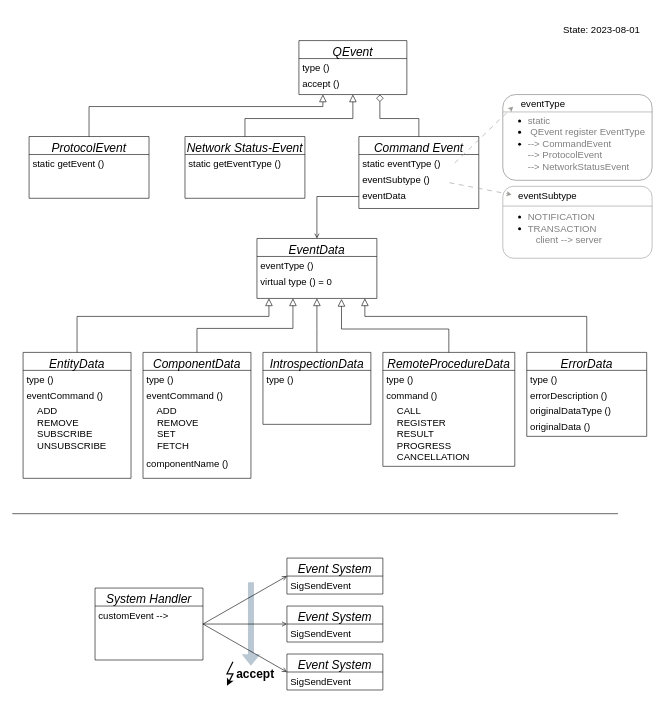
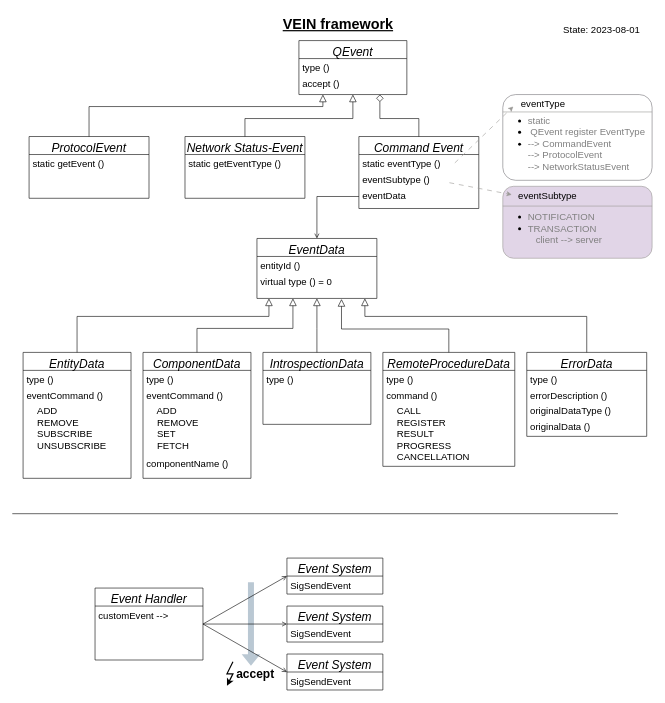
node "VEIN framework": added
node "NOTIFICATION TRANSACTION client --> server": fillcolor #ffffff -> #e1d5e7
node "eventType ()": label "eventType ()" -> "entityId ()"
node "System Handler": label "System Handler" -> "Event Handler"
